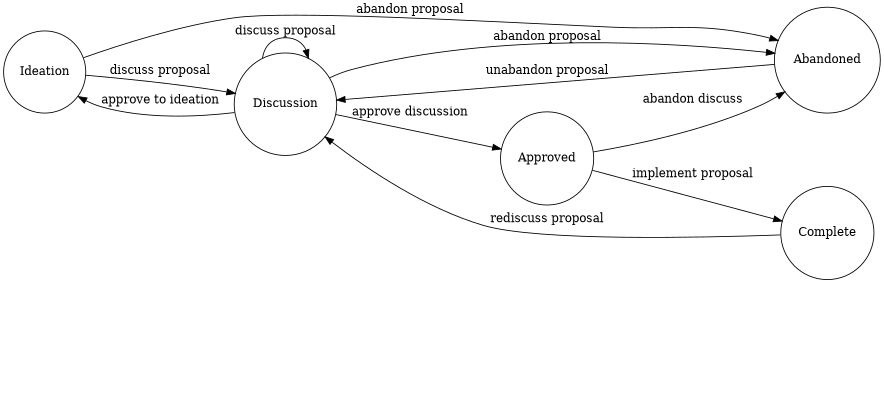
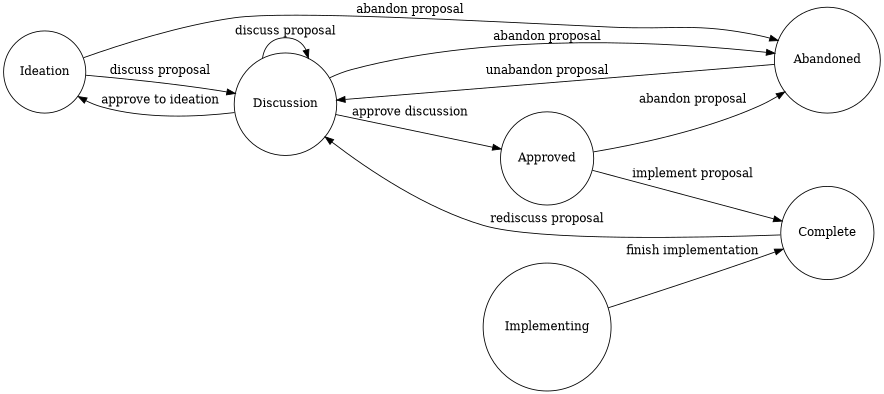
edge "Approved" -> "Abandoned": label "abandon discuss" -> "abandon proposal"
node "Implementing": added
